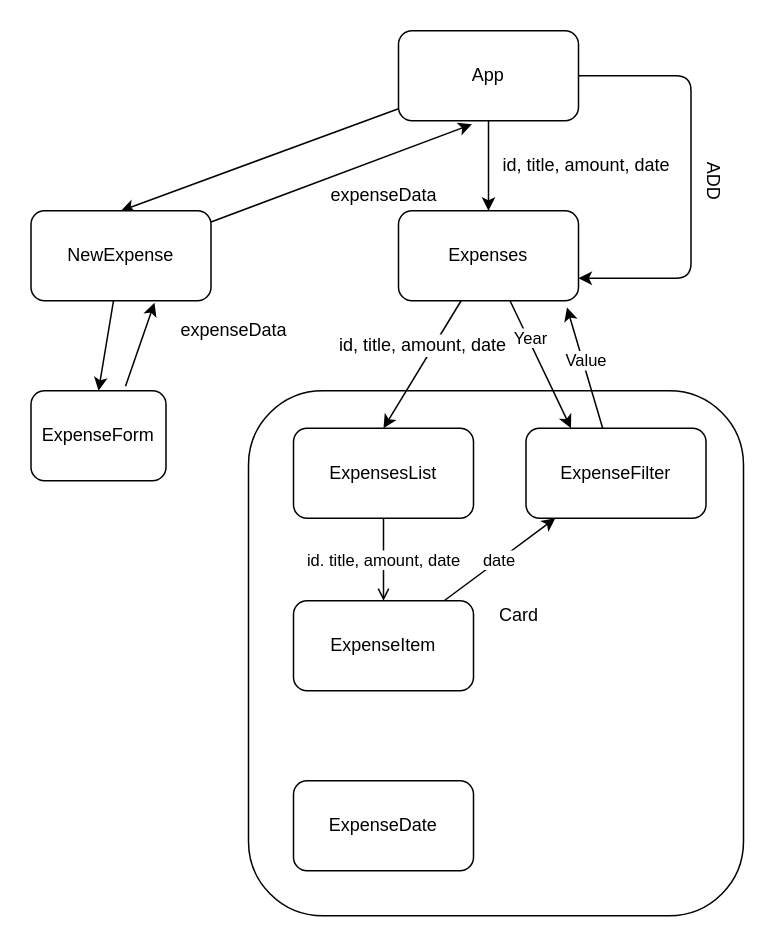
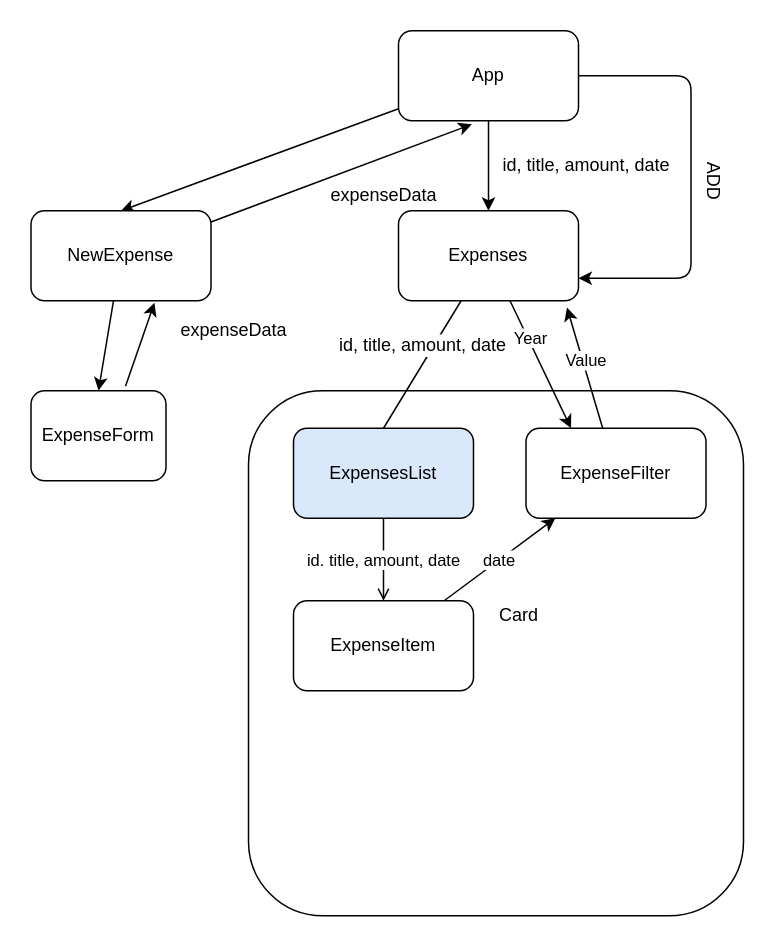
edge "Expenses" -> "ExpensesList": arrowhead classic -> none
node "ExpensesList": fillcolor #ffffff -> #dae8fc
node "ExpenseDate": removed
